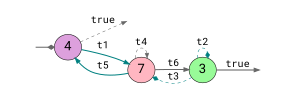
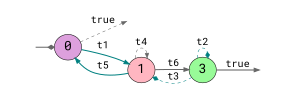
node "4": label "4" -> "0"
node "7": label "7" -> "1"
